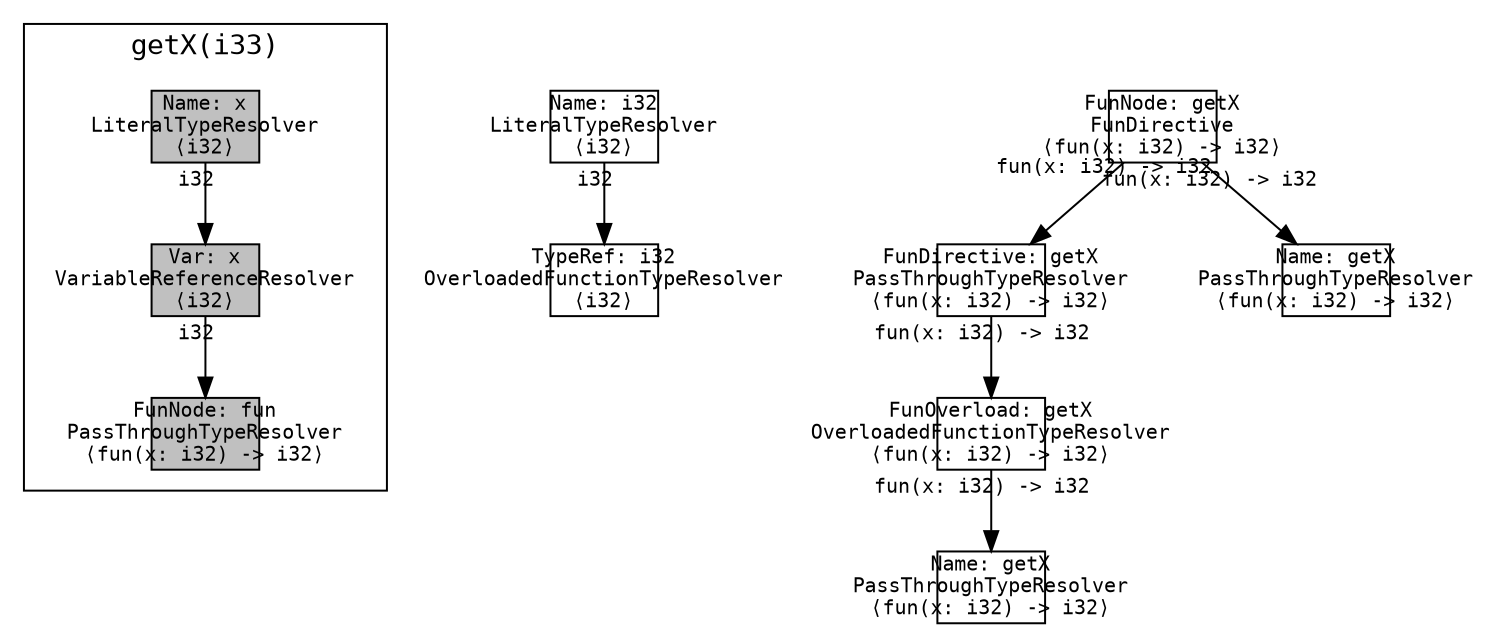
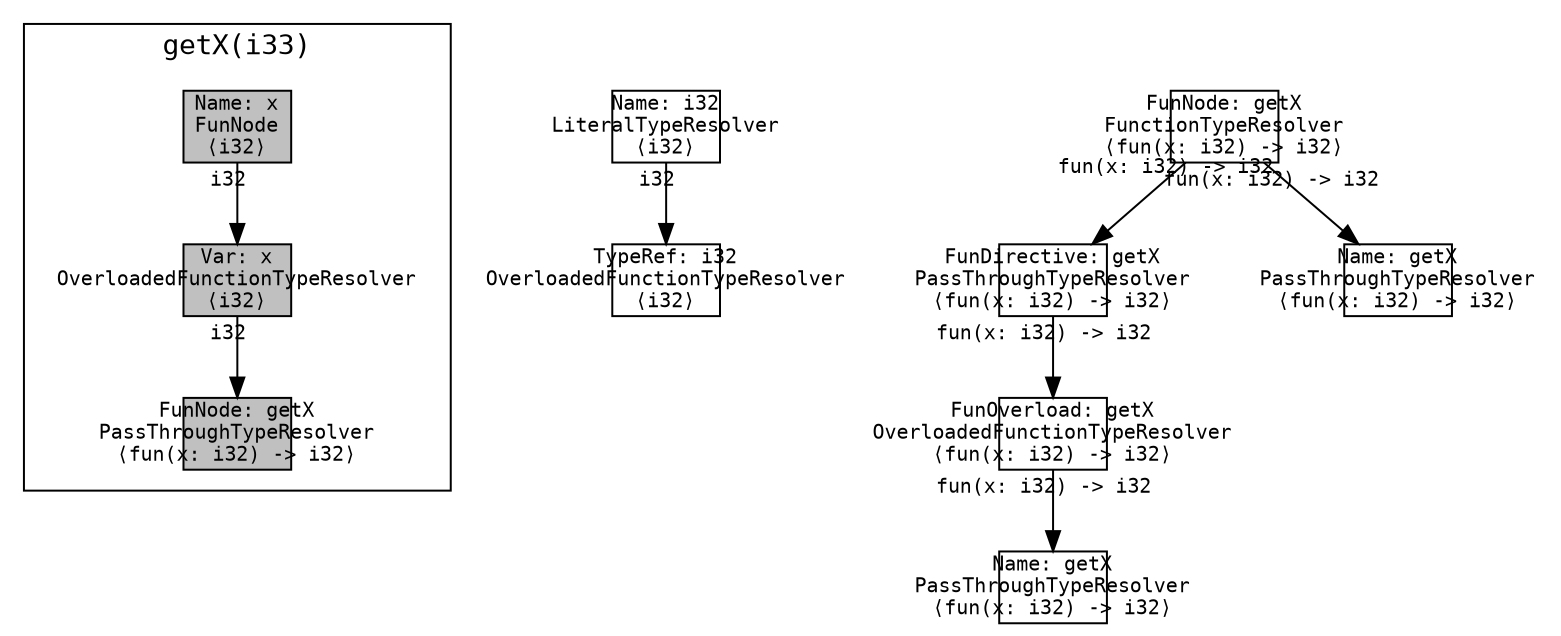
node "Name: x LiteralTypeResolver ⟨i32⟩": label "Name: x LiteralTypeResolver ⟨i32⟩" -> "Name: x FunNode ⟨i32⟩"
node "FunNode: getX FunDirective ⟨fun(x: i32) -> i32⟩": label "FunNode: getX FunDirective ⟨fun(x: i32) -> i32⟩" -> "FunNode: getX FunctionTypeResolver ⟨fun(x: i32) -> i32⟩"
node "Var: x VariableReferenceResolver ⟨i32⟩": label "Var: x VariableReferenceResolver ⟨i32⟩" -> "Var: x OverloadedFunctionTypeResolver ⟨i32⟩"
node "FunNode: fun PassThroughTypeResolver ⟨fun(x: i32) -> i32⟩": label "FunNode: fun PassThroughTypeResolver ⟨fun(x: i32) -> i32⟩" -> "FunNode: getX PassThroughTypeResolver ⟨fun(x: i32) -> i32⟩"
